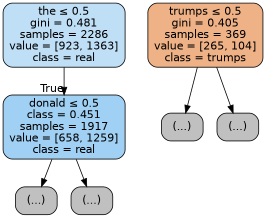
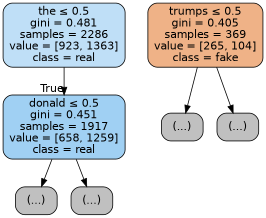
node "trumps ≤ 0.5": text "class = trumps" -> "class = fake"
node "donald ≤ 0.5": text "class = 0.451" -> "gini = 0.451"
